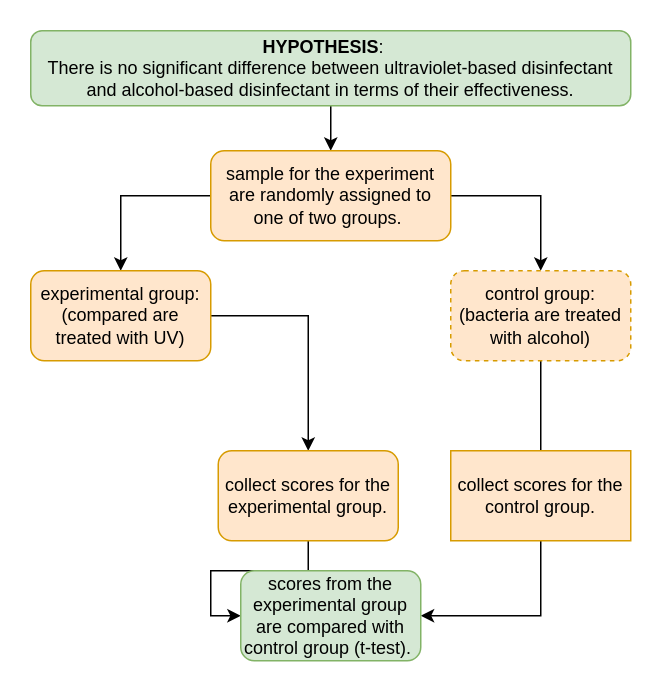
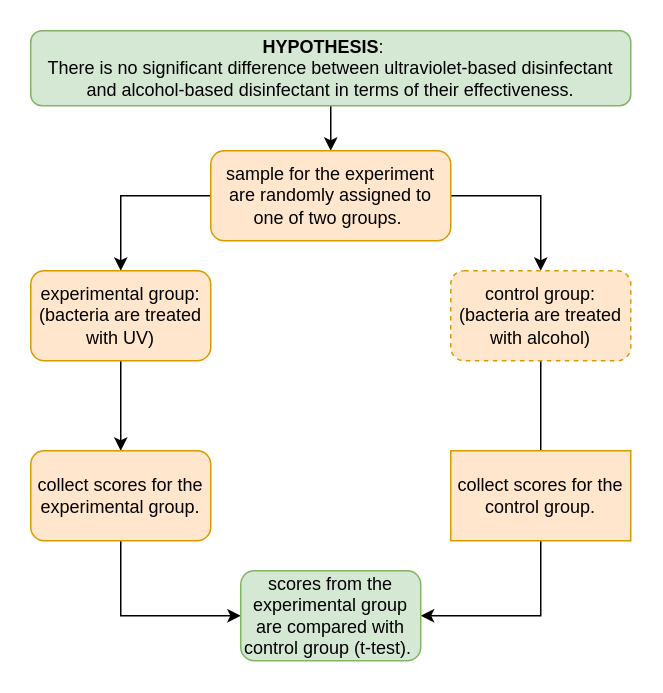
node "experimental group: (compared are treated with UV)": label "experimental group: (compared are treated with UV)" -> "experimental group: (bacteria are treated with UV)"
node "collect scores for the experimental group.": moved (308, 496) -> (121, 496)
